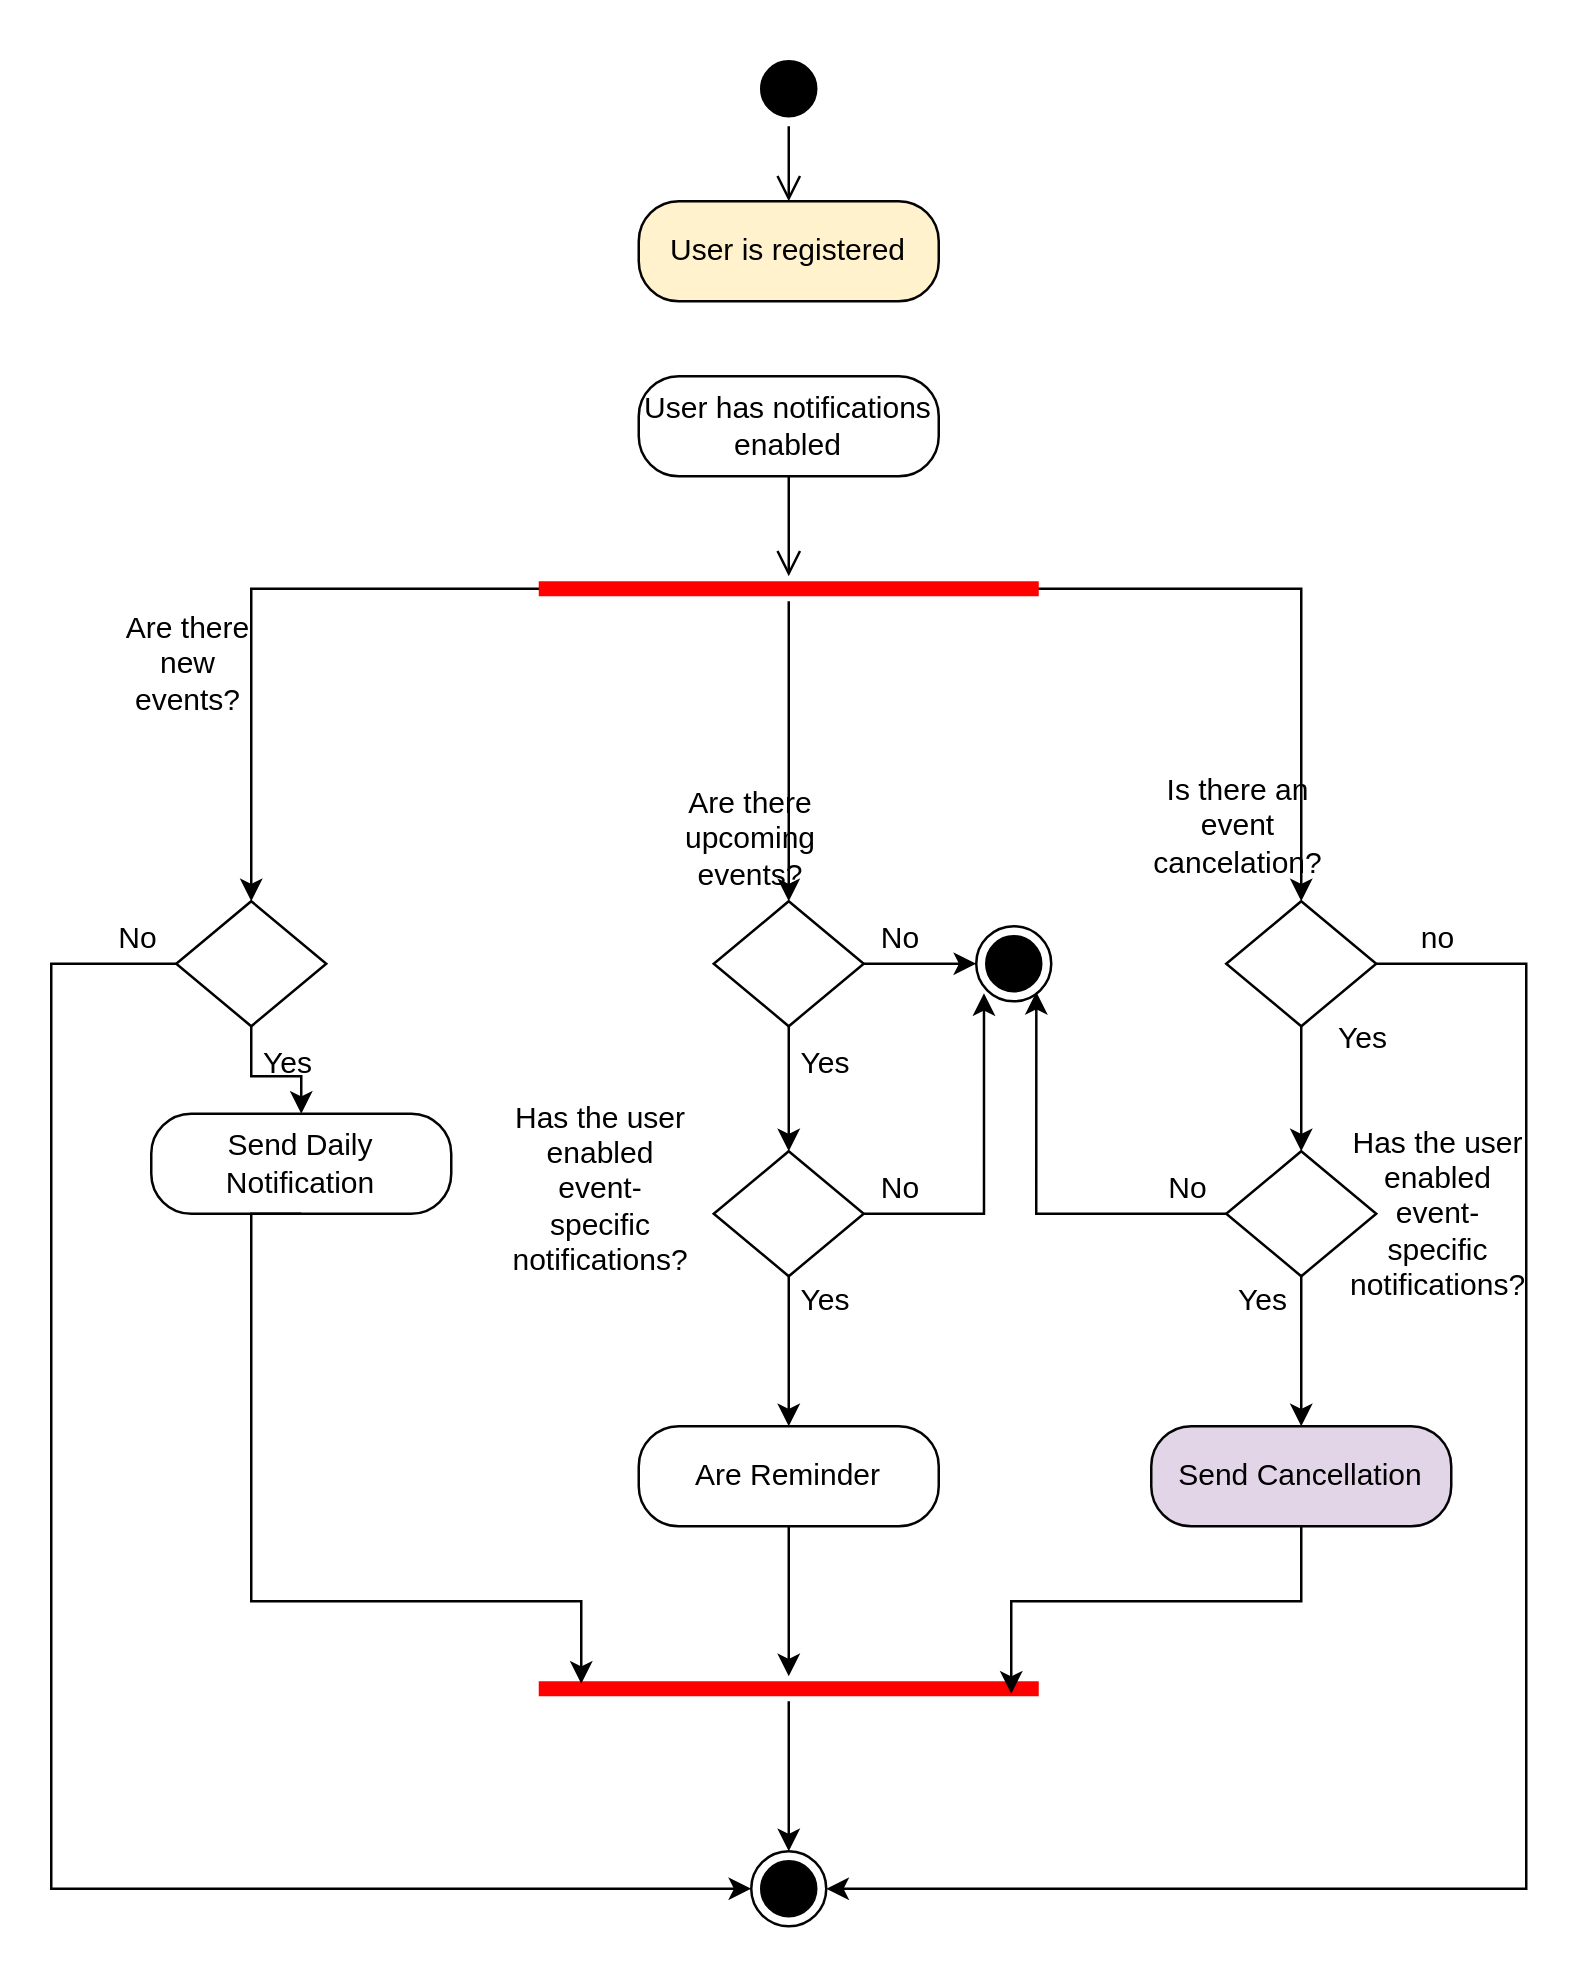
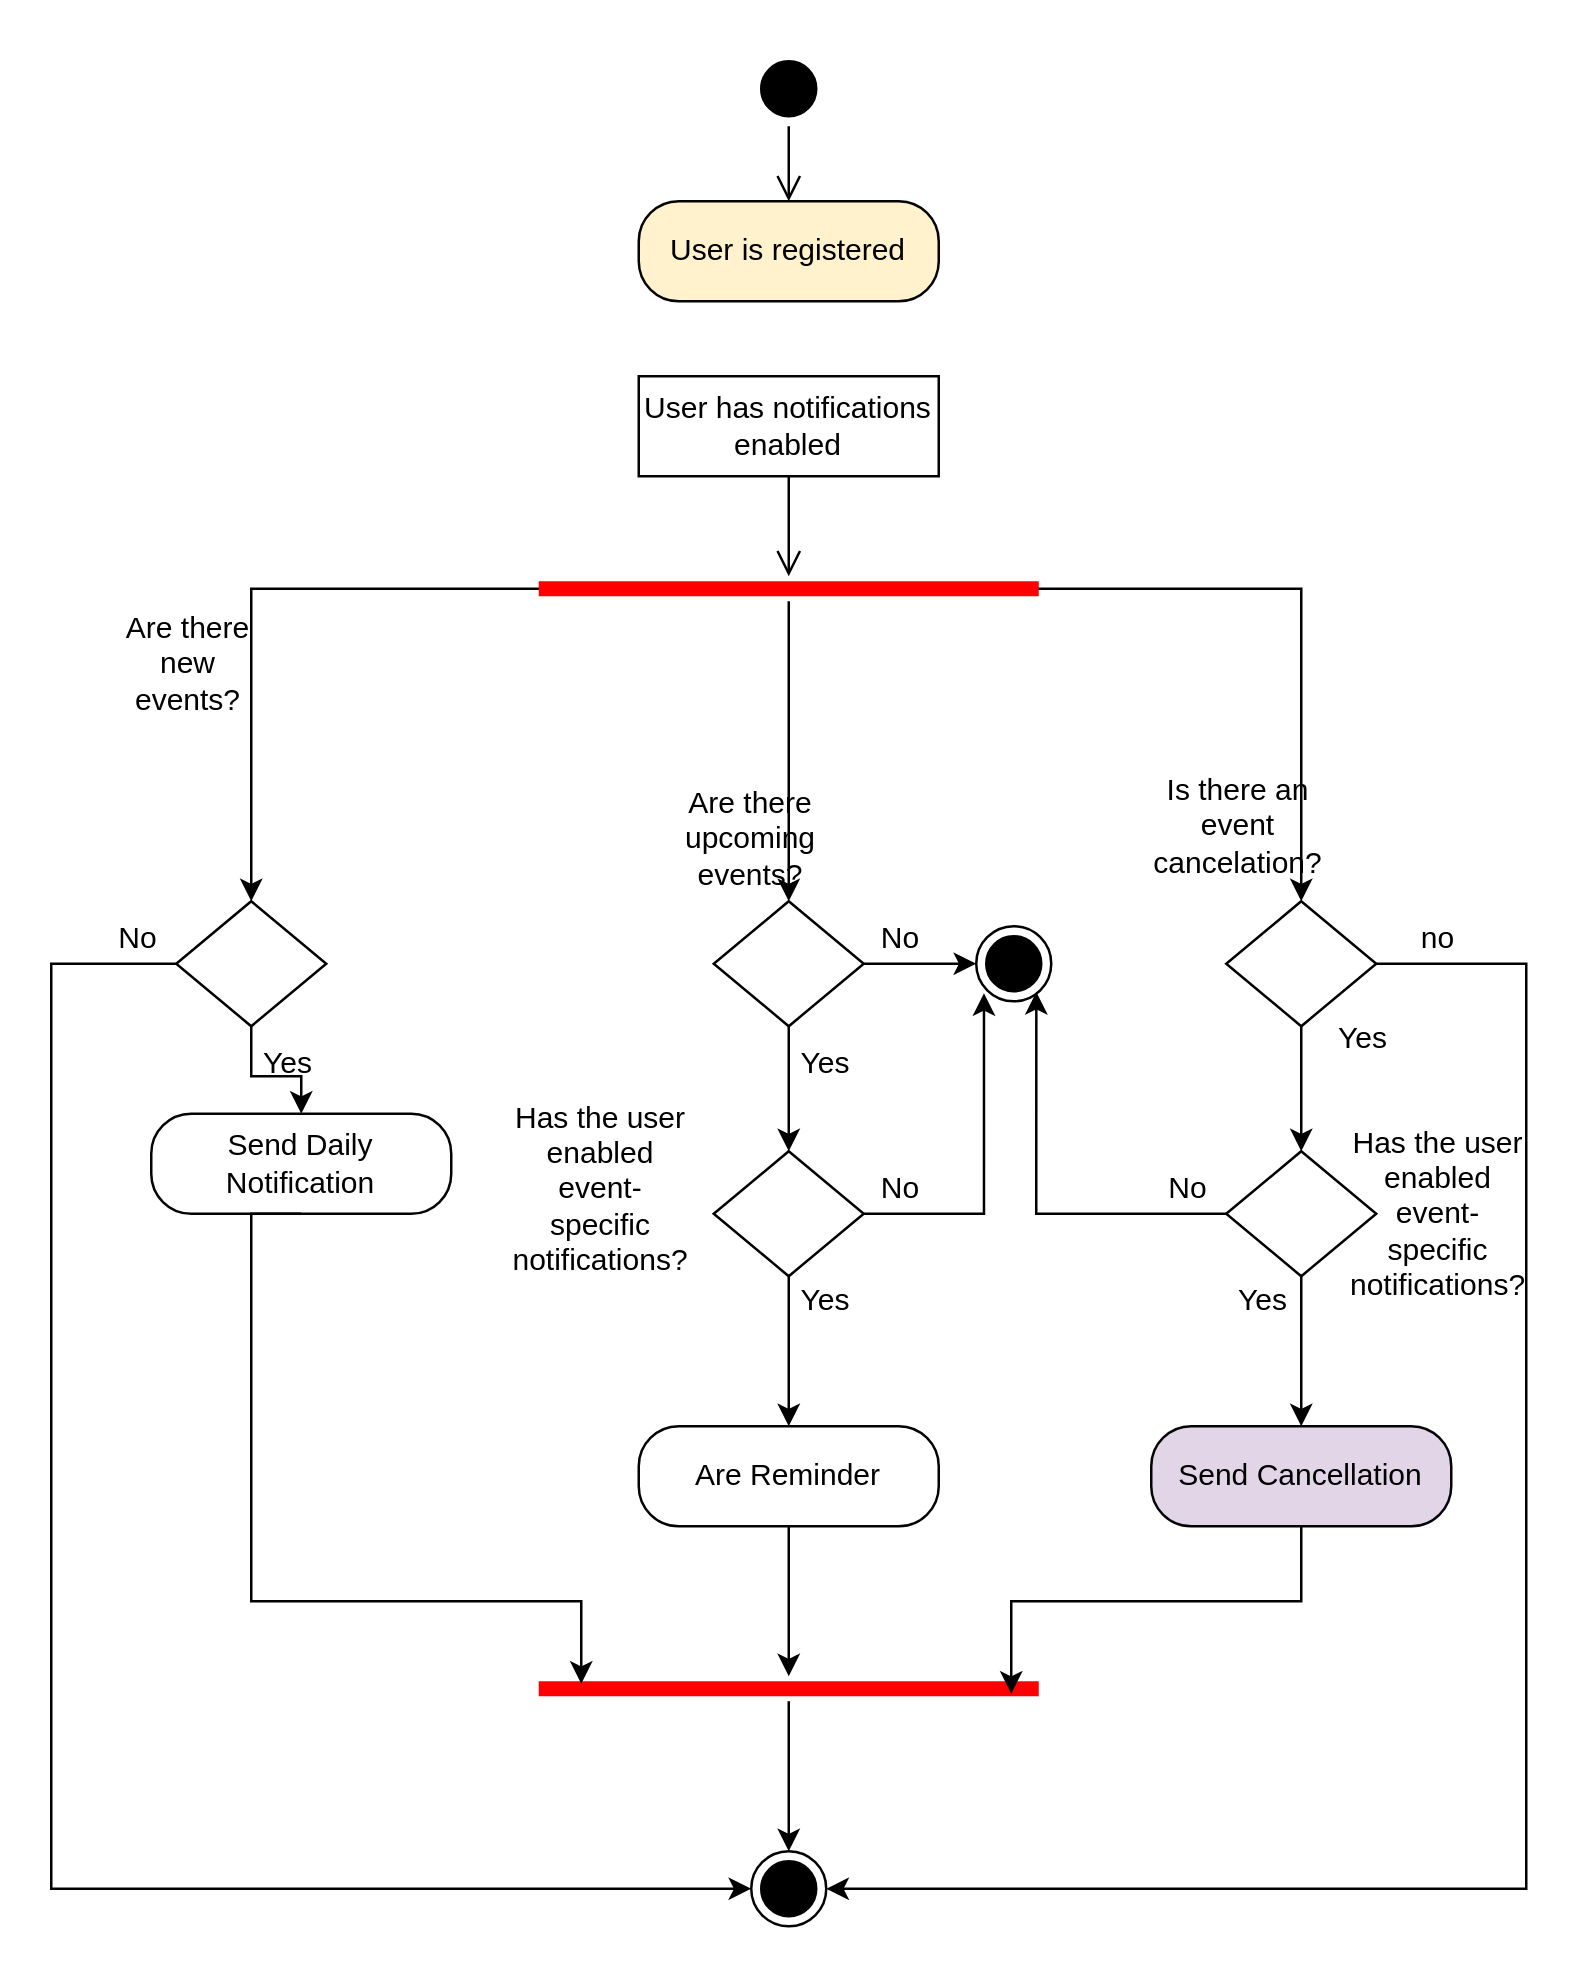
node "User has notifications enabled": shape rounded rectangle -> rectangle
